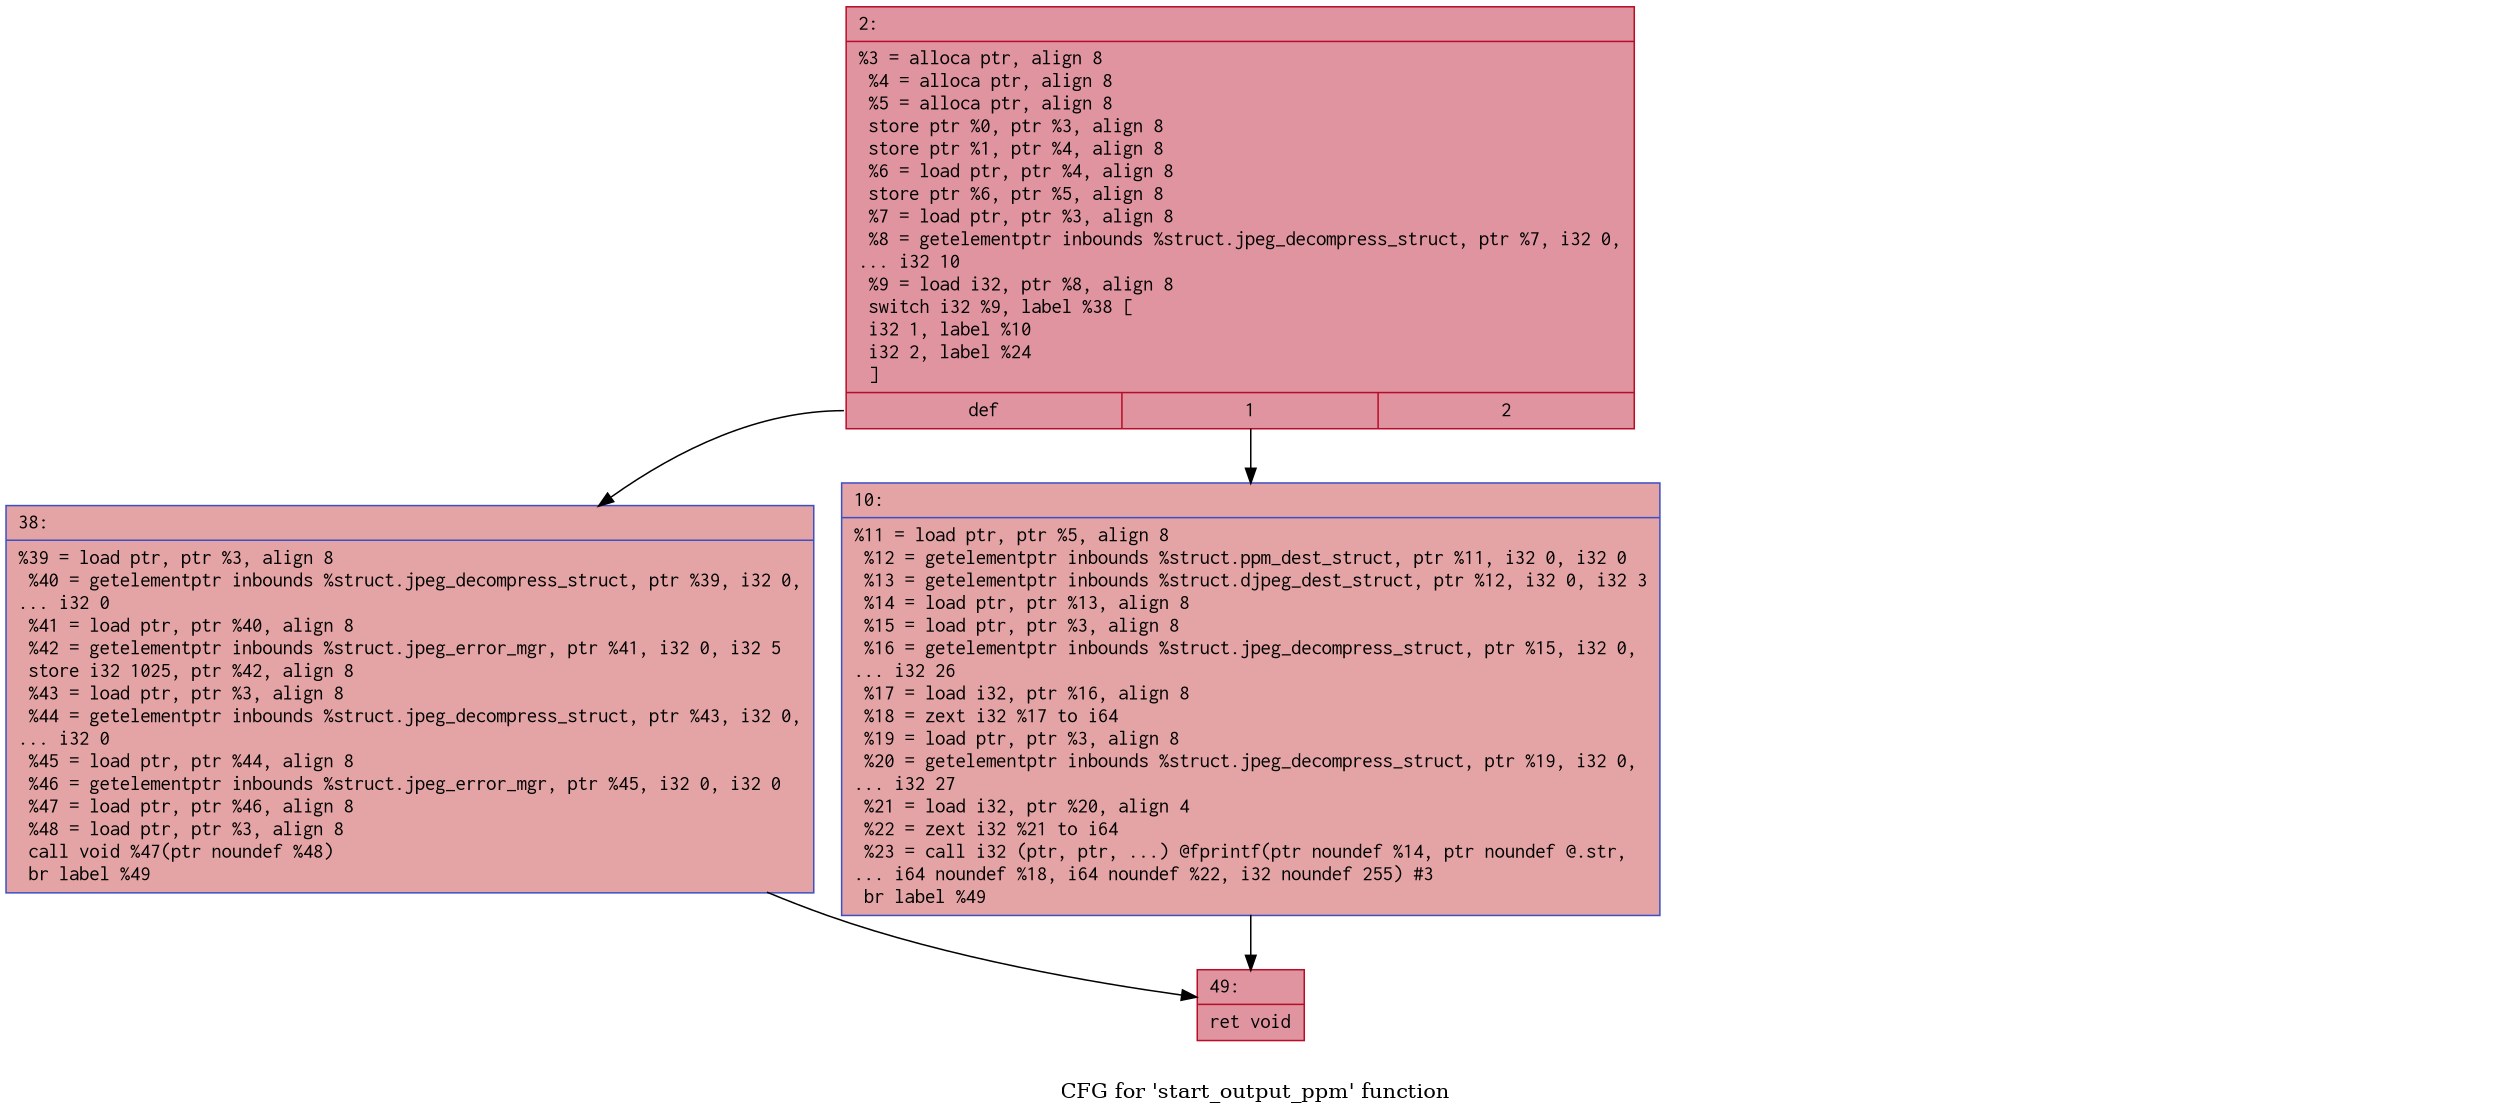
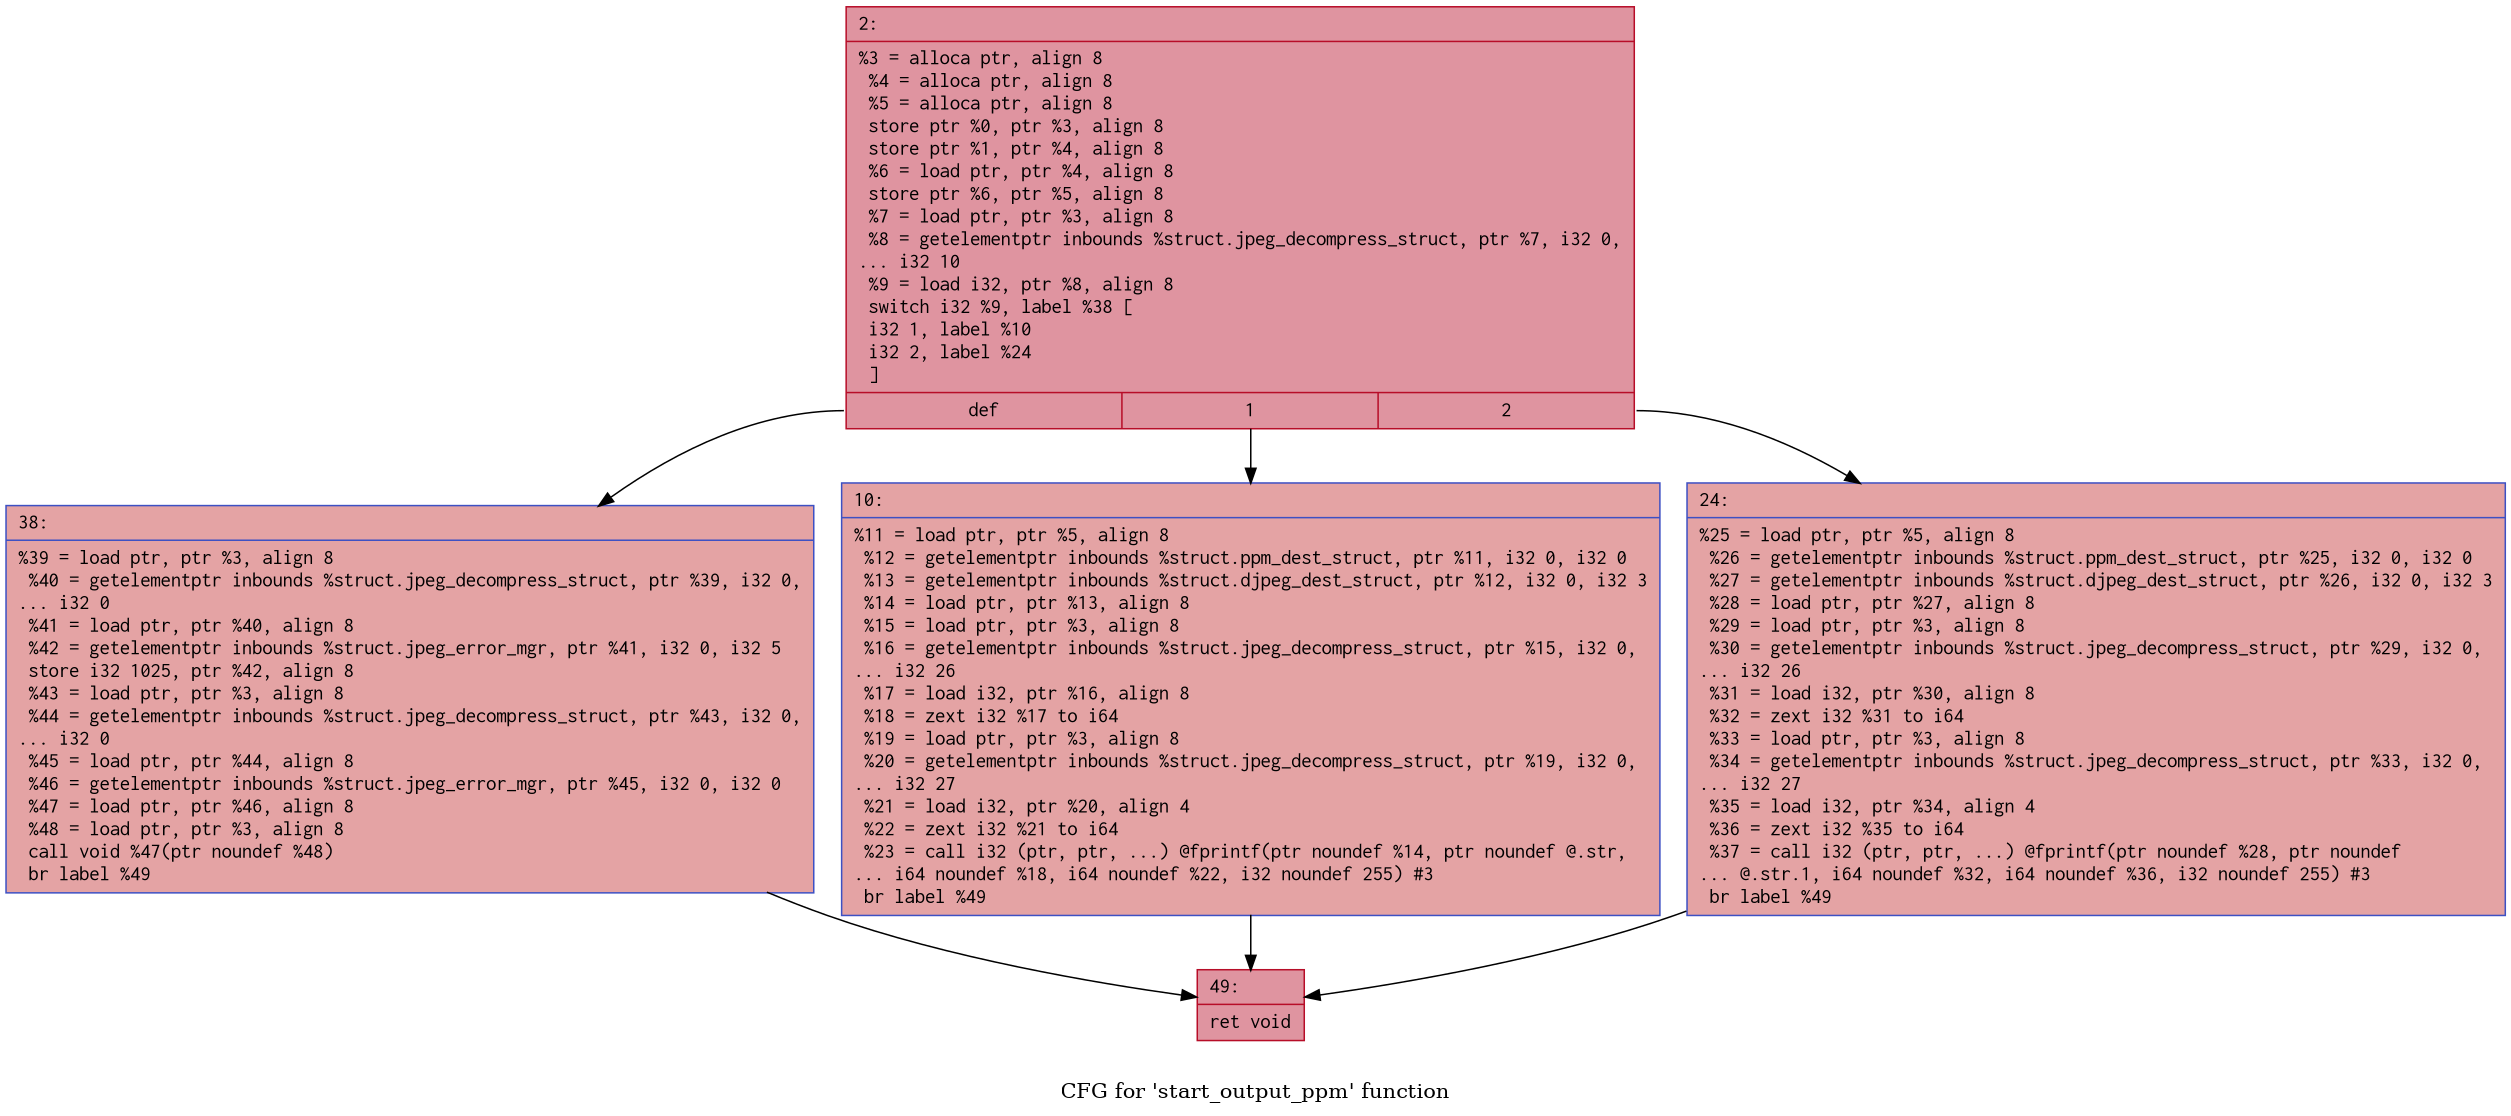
node "24:": added
